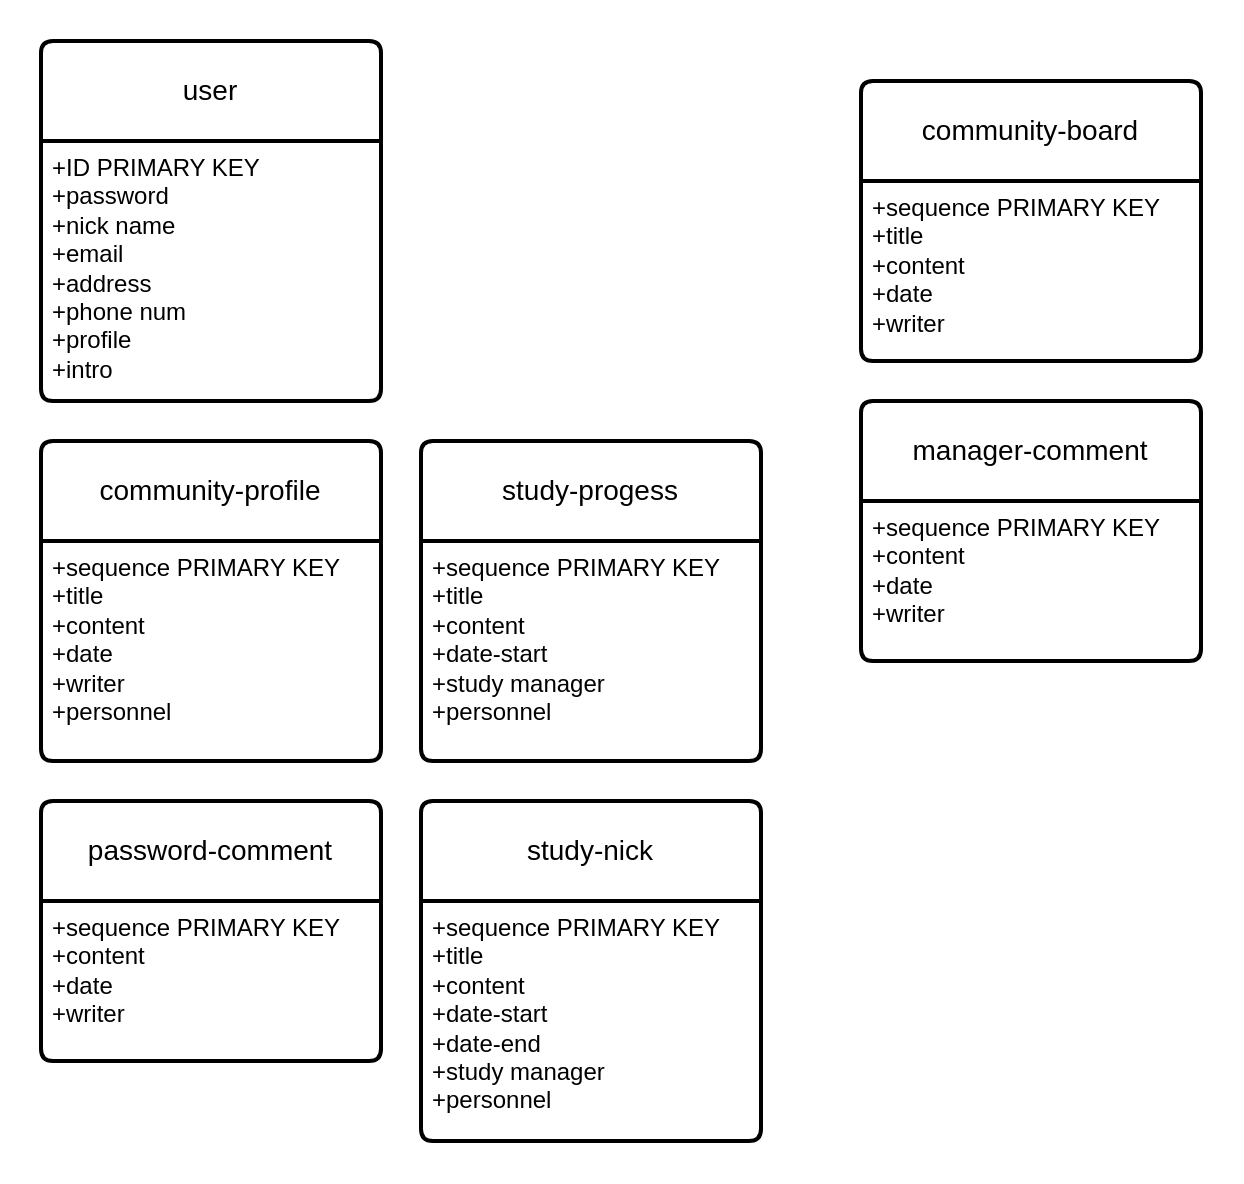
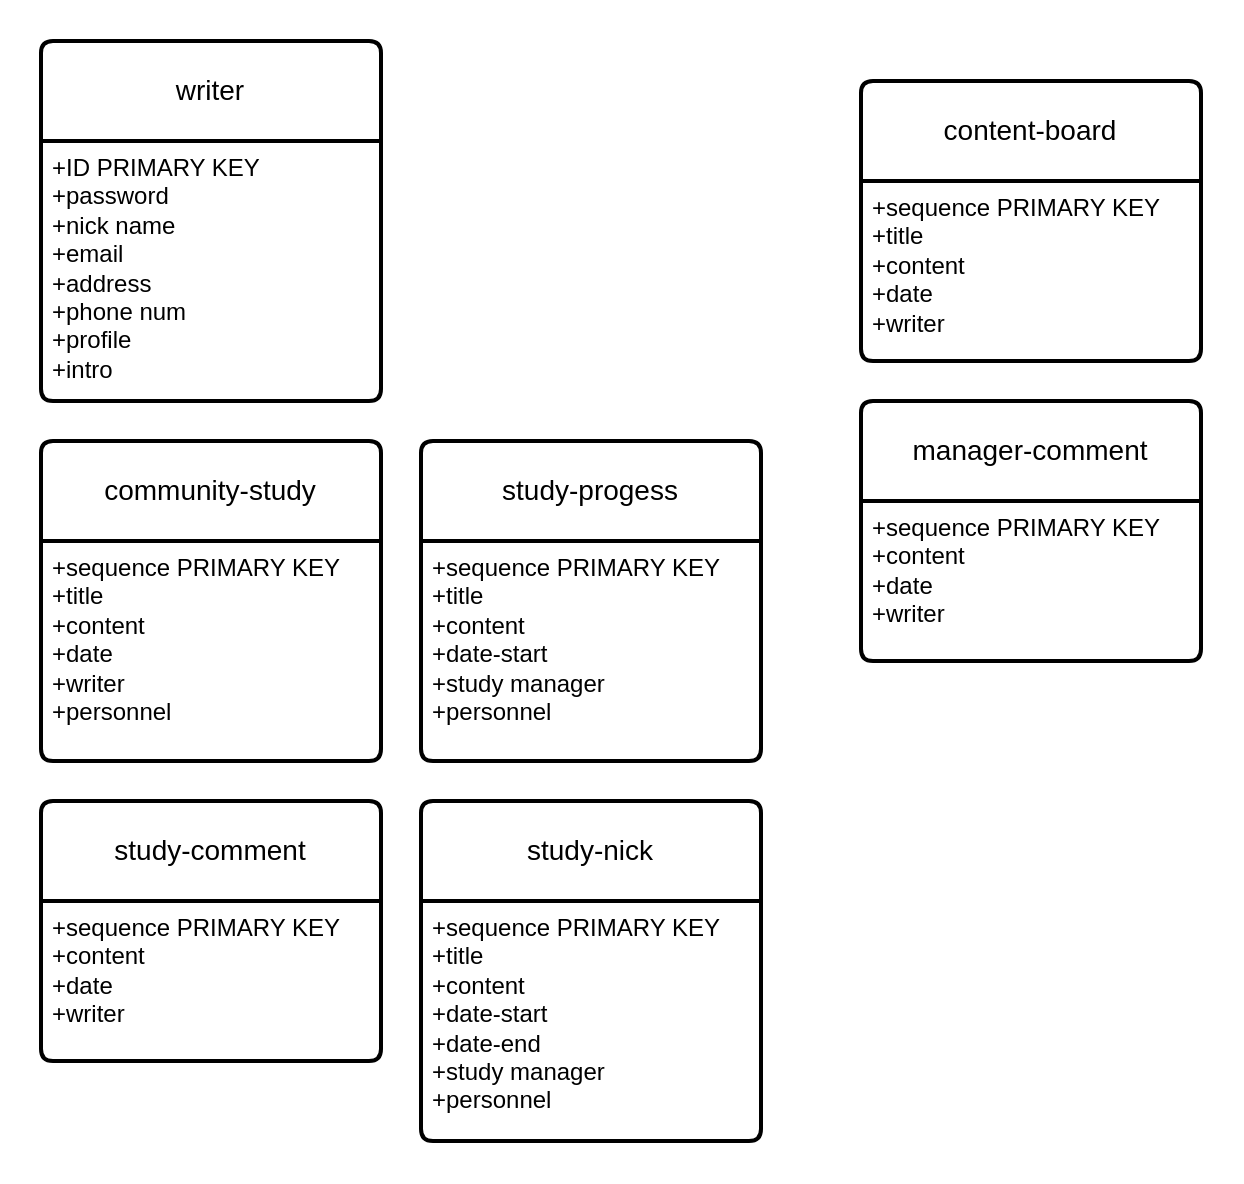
node "user": label "user" -> "writer"
node "community-board": label "community-board" -> "content-board"
node "community-profile": label "community-profile" -> "community-study"
node "password-comment": label "password-comment" -> "study-comment"
